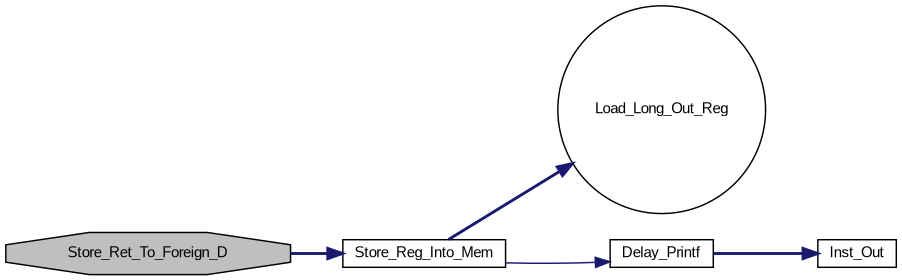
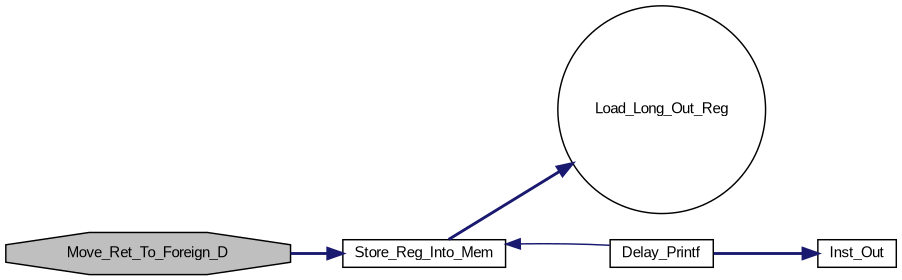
node "Store_Ret_To_Foreign_D": label "Store_Ret_To_Foreign_D" -> "Move_Ret_To_Foreign_D"
edge "Store_Reg_Into_Mem" -> "Delay_Printf": reversed
